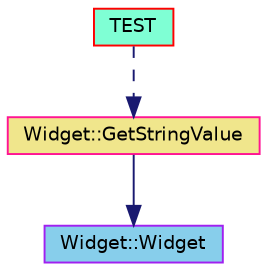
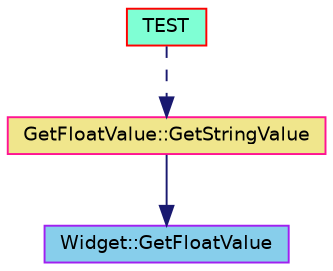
node "Widget::GetStringValue": label "Widget::GetStringValue" -> "GetFloatValue::GetStringValue"
node "Widget::Widget": label "Widget::Widget" -> "Widget::GetFloatValue"
